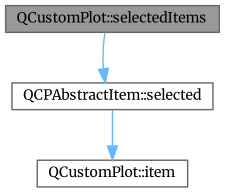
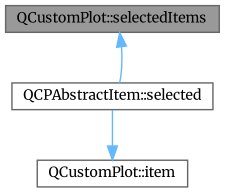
edge "QCustomPlot::selectedItems" -> "QCPAbstractItem::selected": reversed
